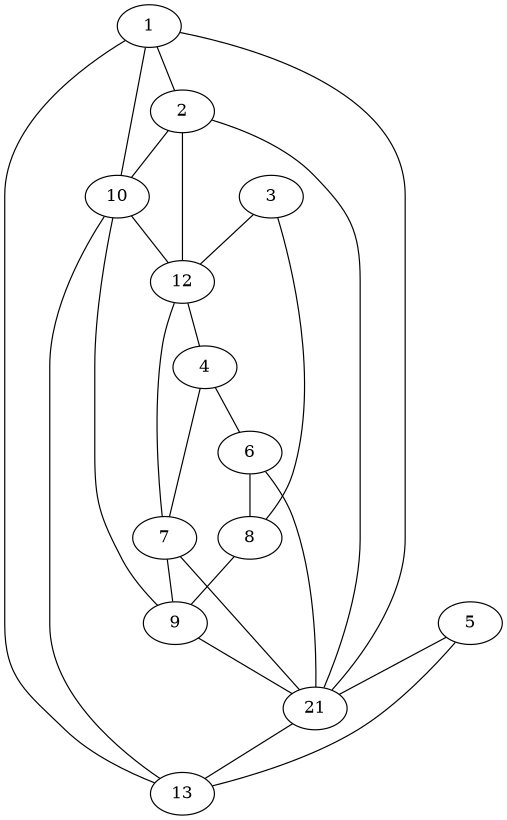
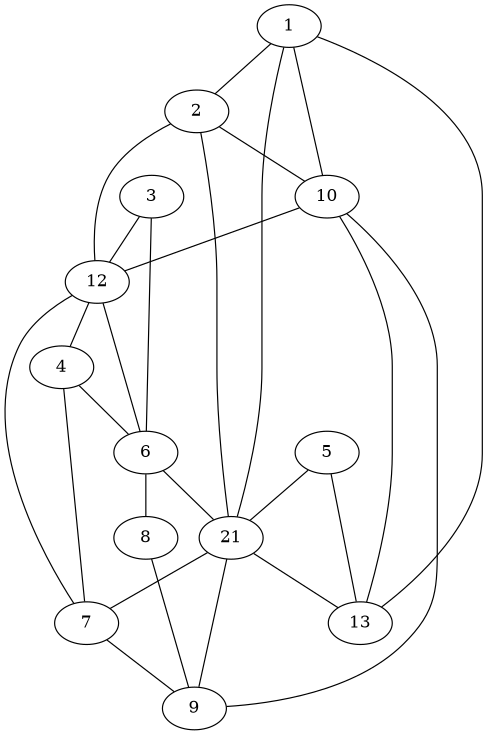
edge "12" -- "6": added
edge "3" -- "8": now "3" -- "6"
